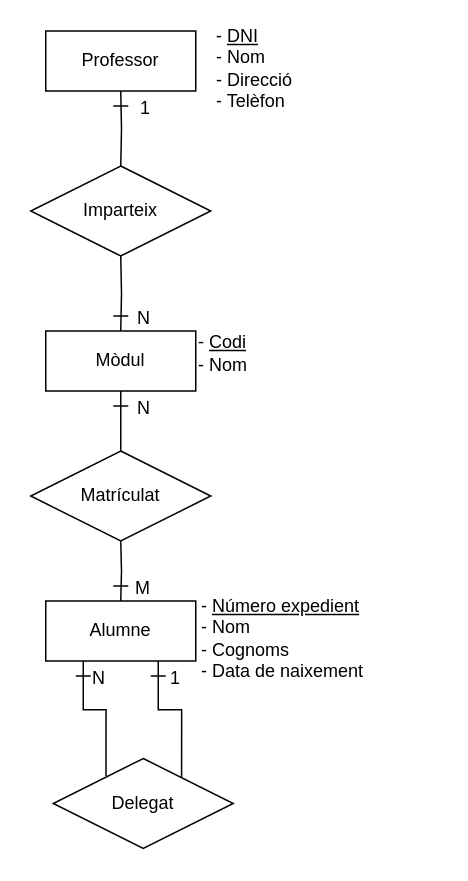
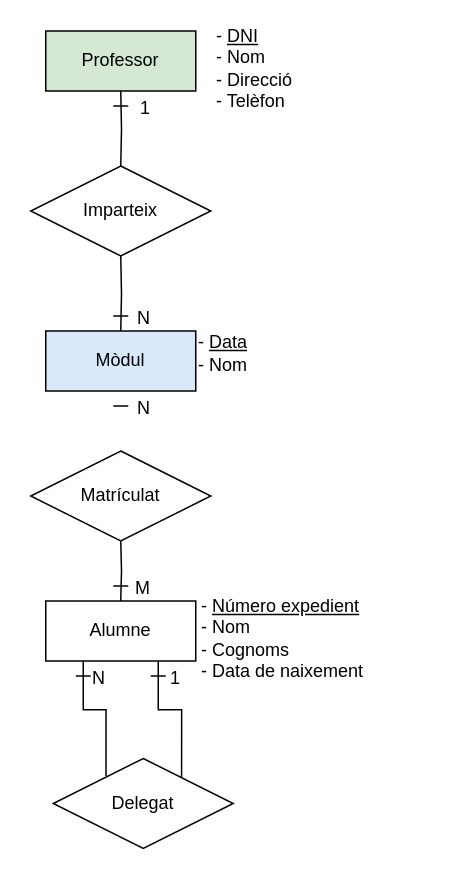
node "Professor": fillcolor #ffffff -> #d5e8d4
node "- Codi - Nom": label "- Codi - Nom" -> "- Data - Nom"
node "Mòdul": fillcolor #ffffff -> #dae8fc
edge "Mòdul" -- "Matrículat": removed
